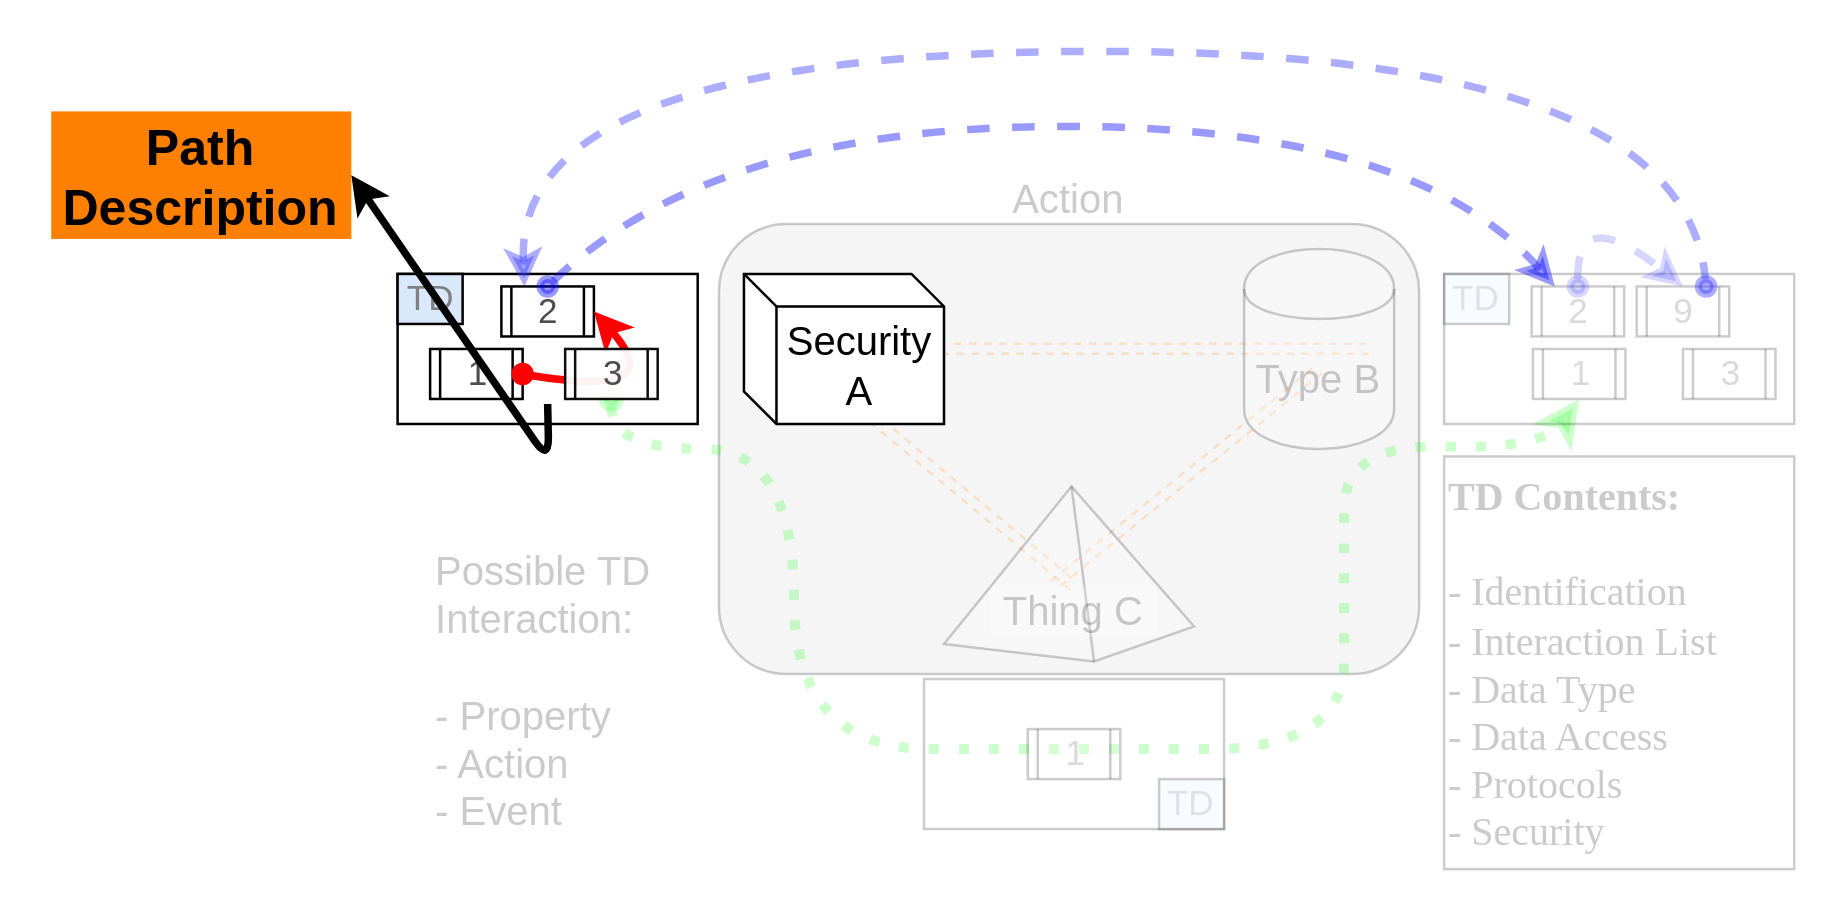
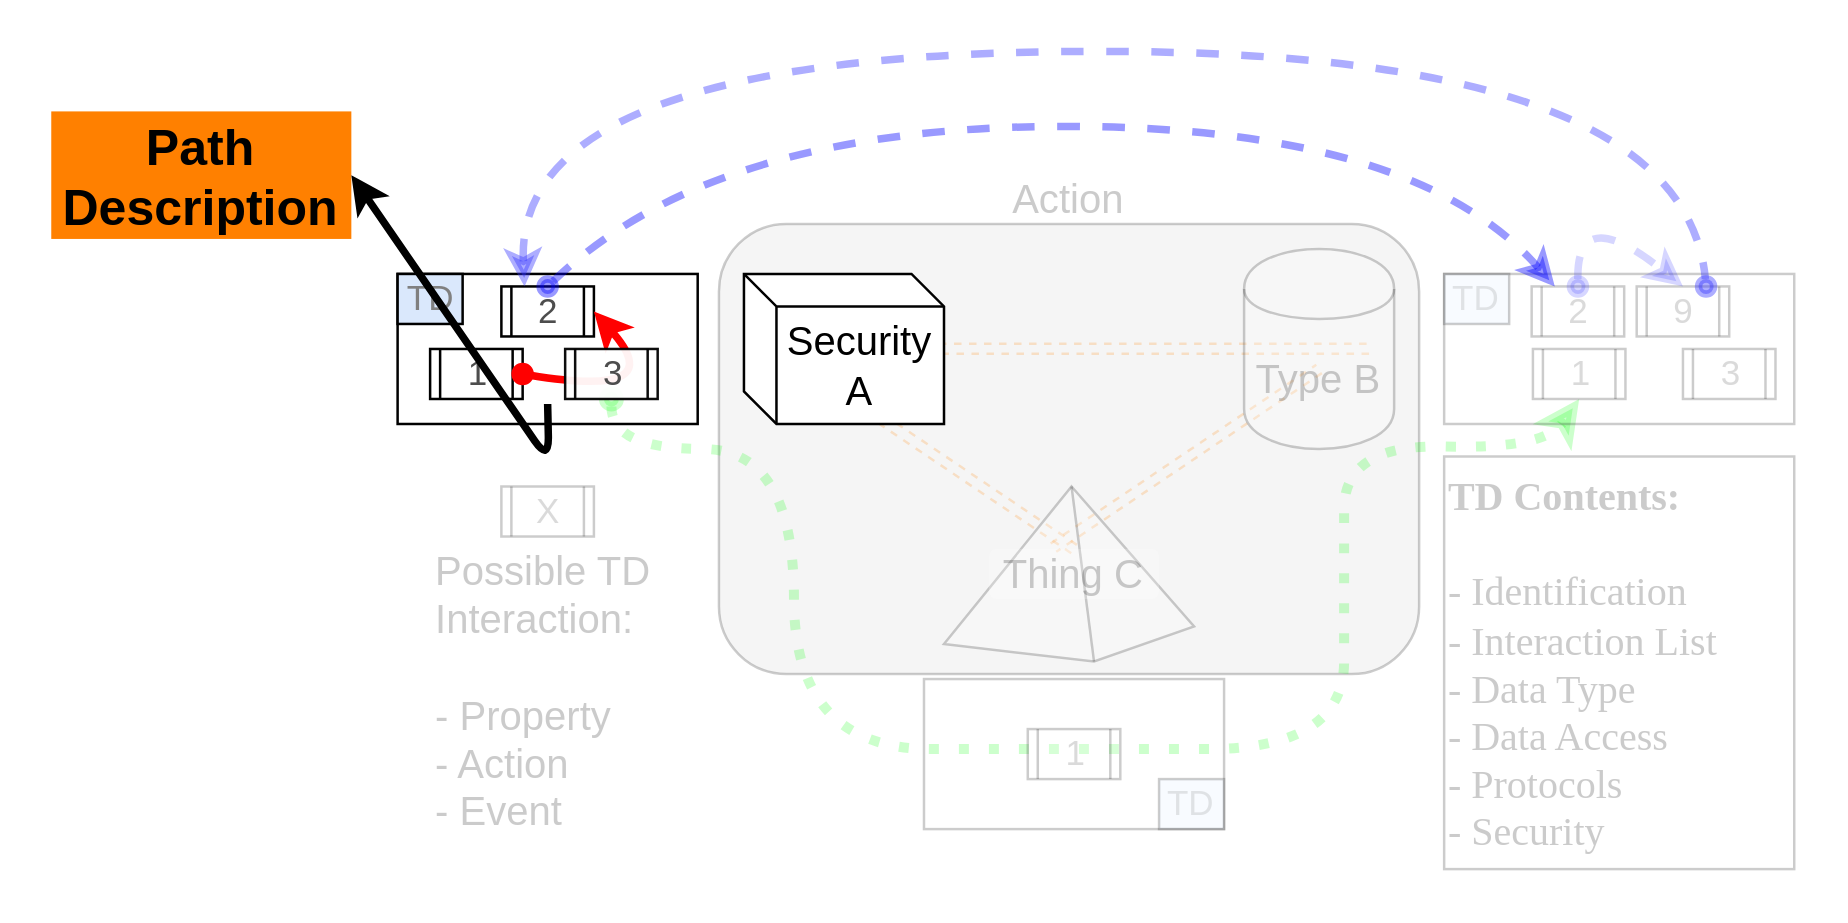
node "X": added
node "Thing C": moved (1074, 611) -> (1074, 574)
